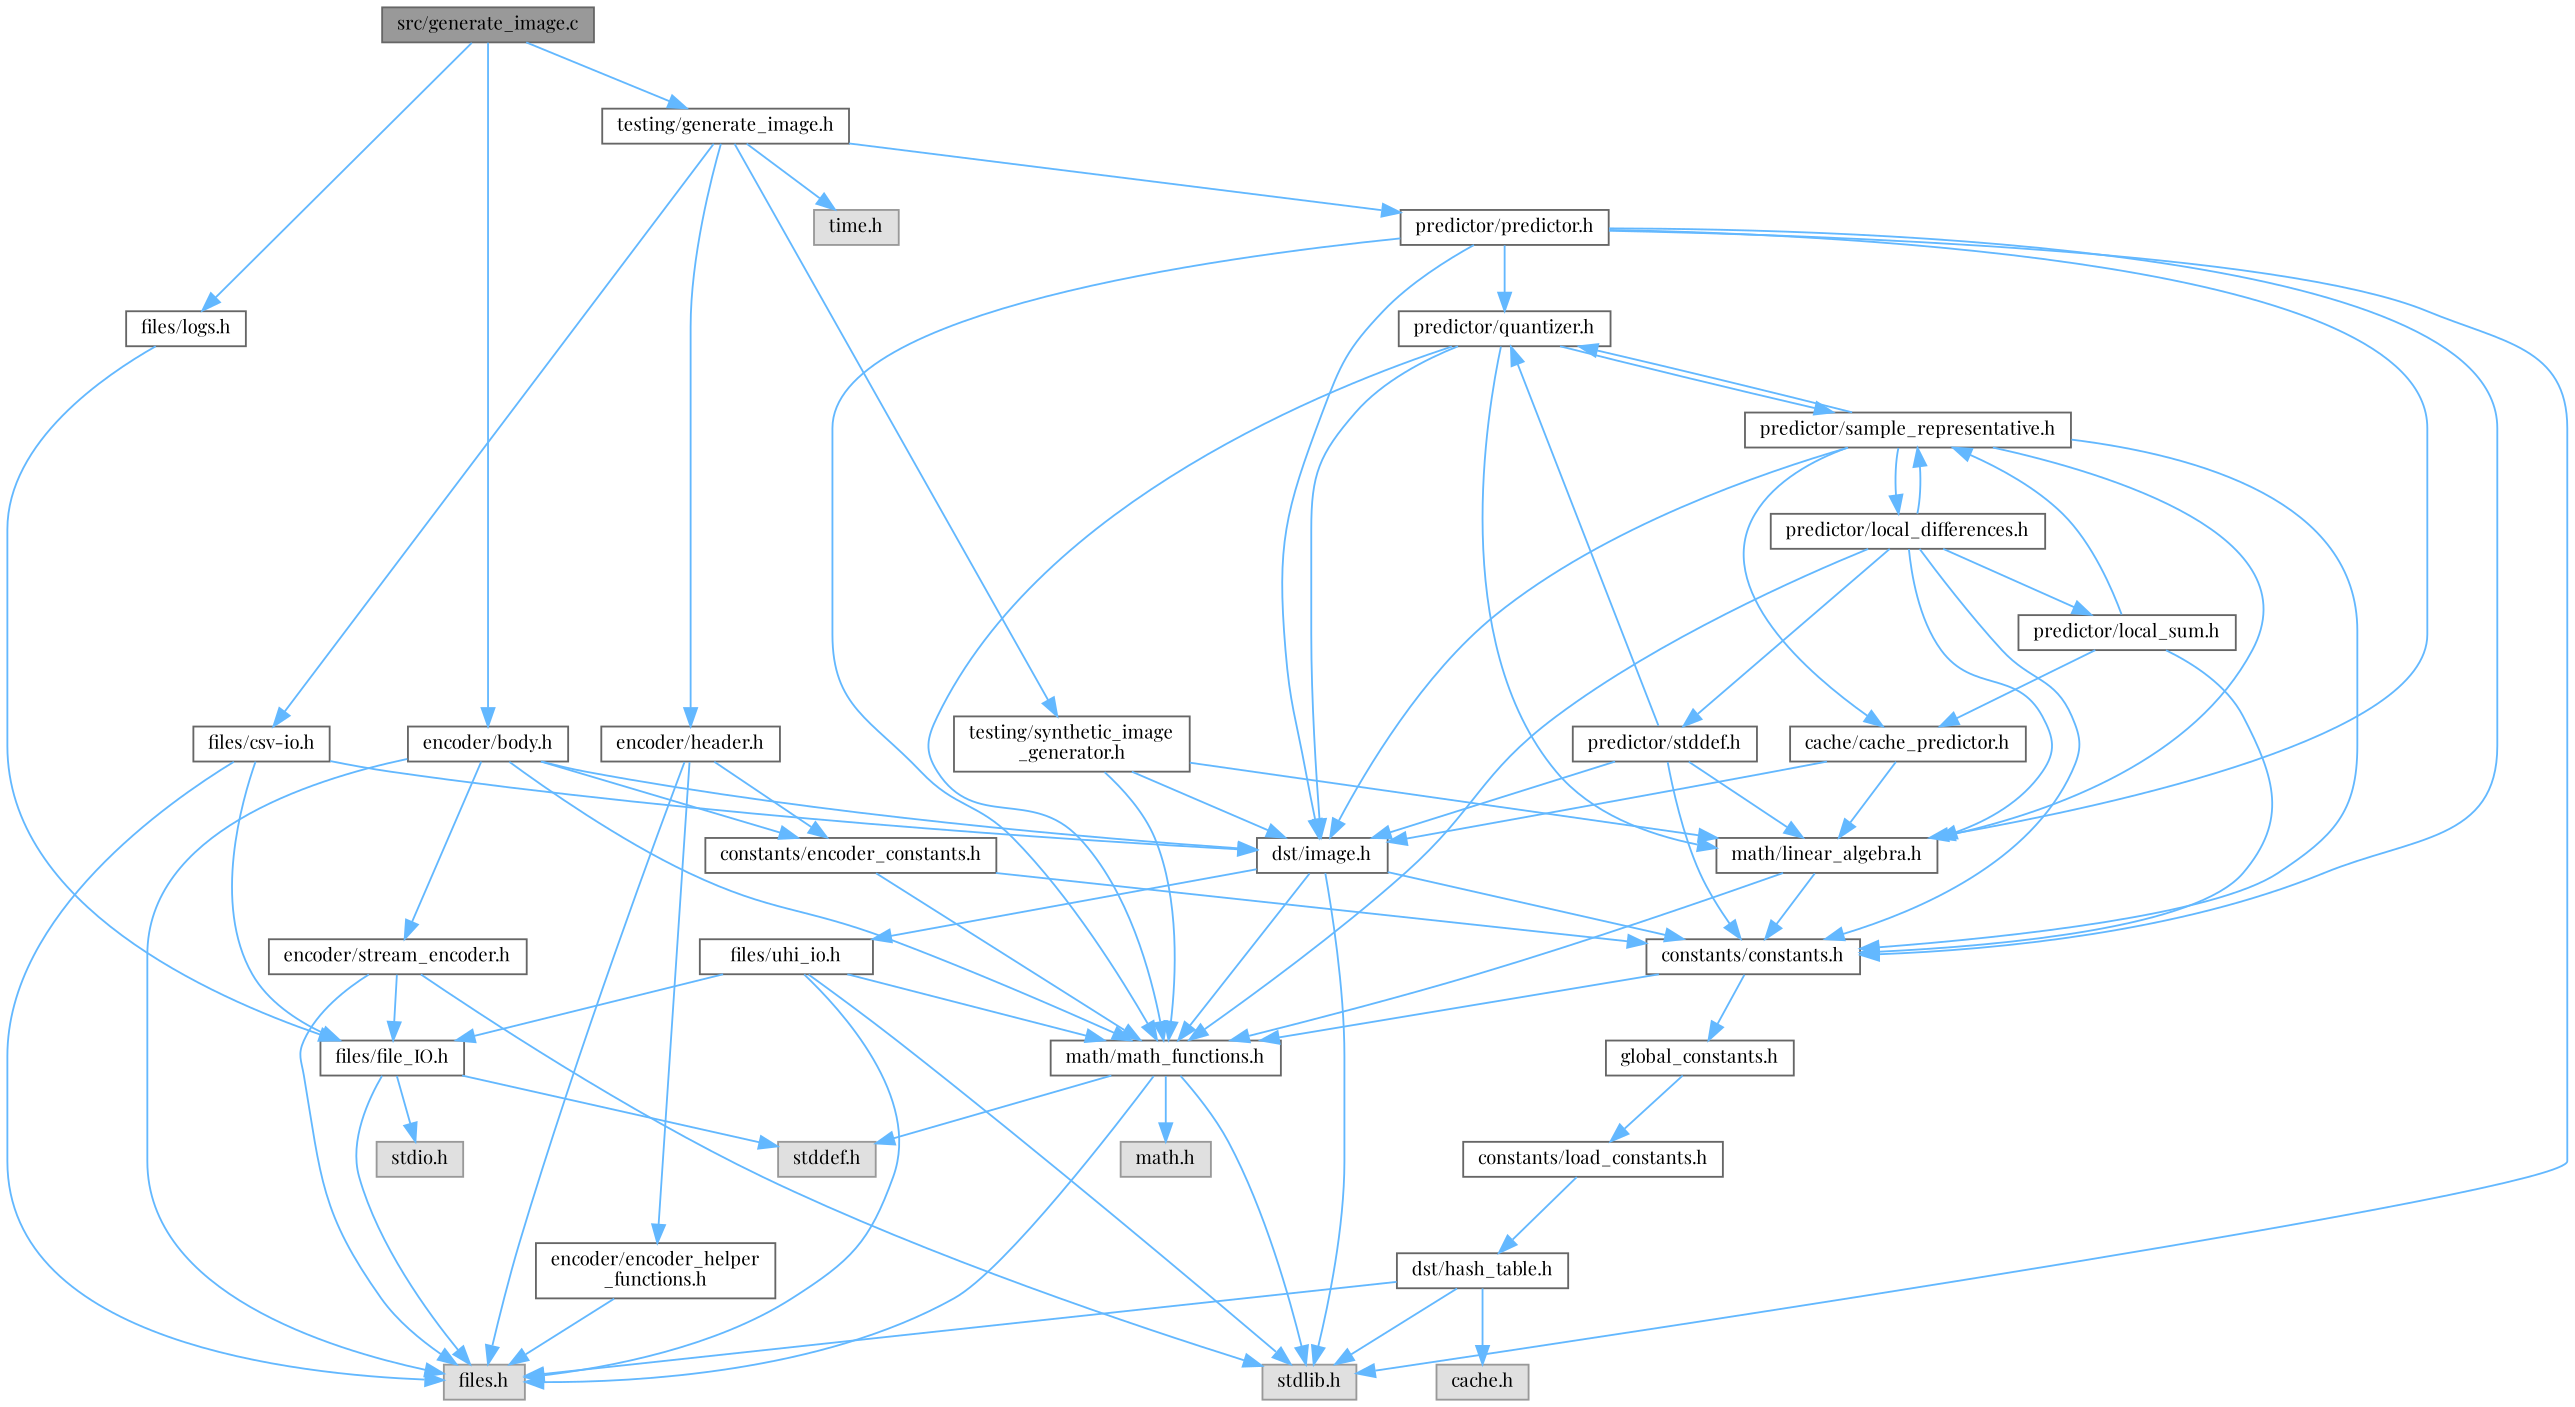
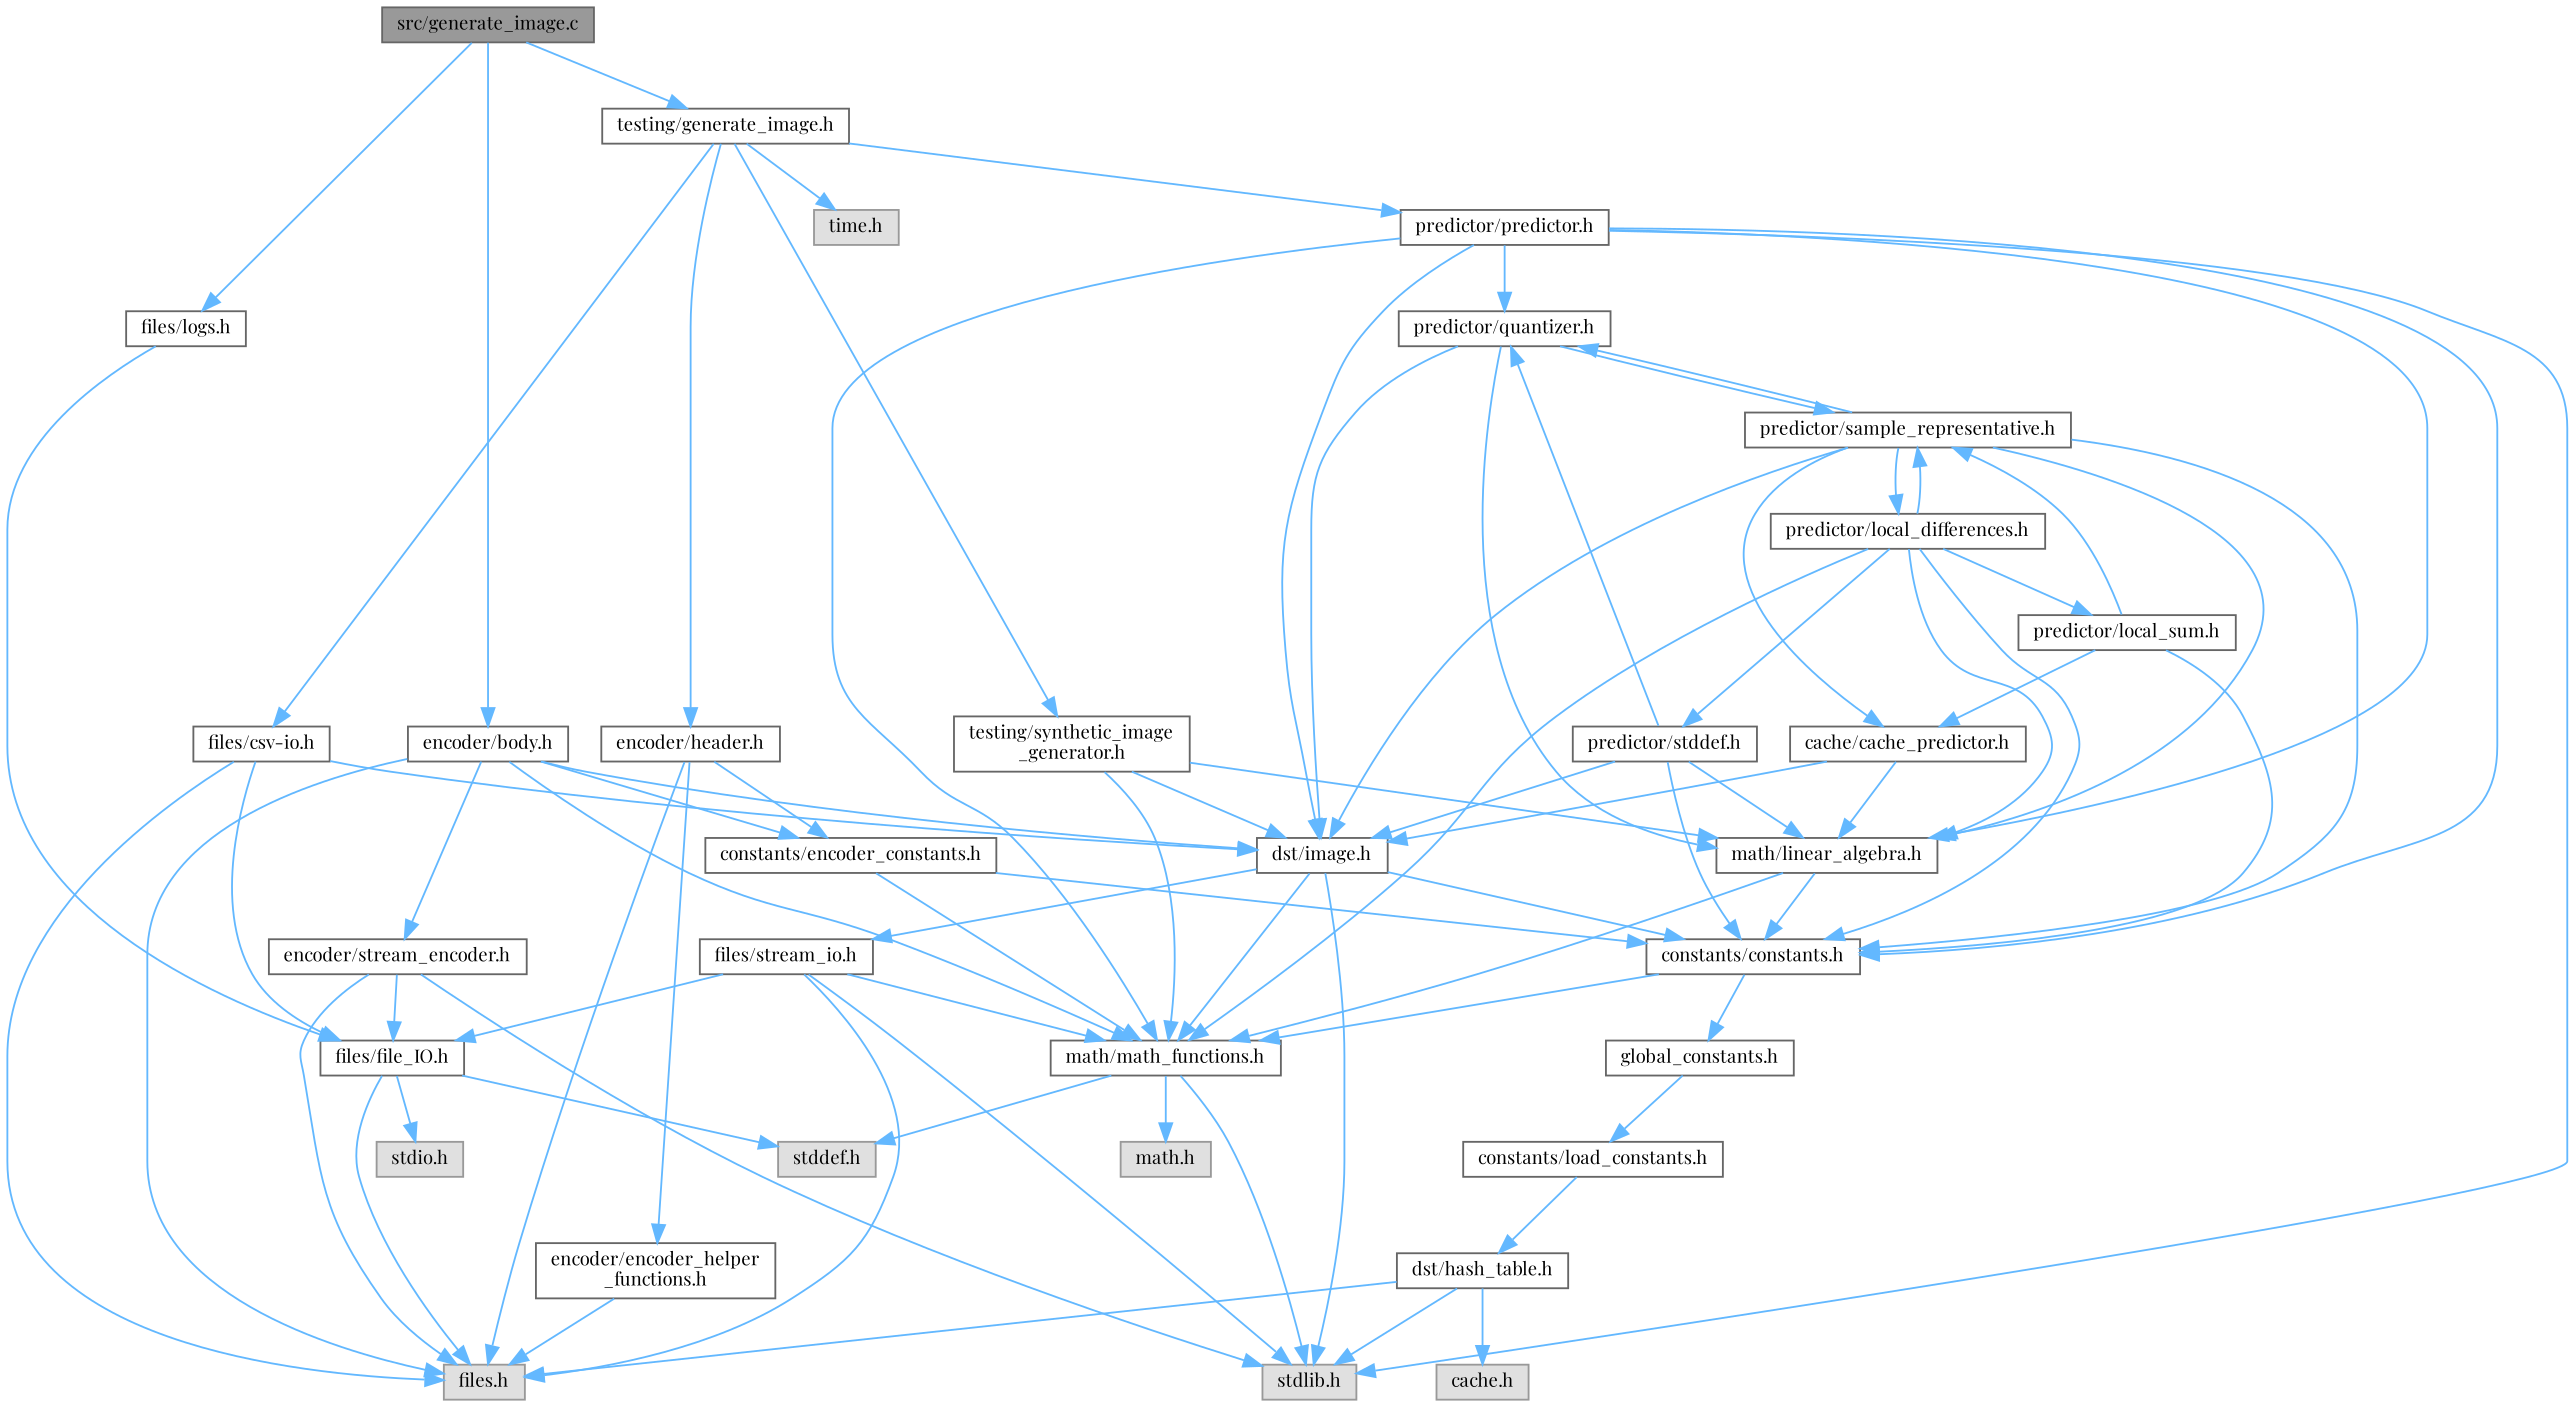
edge "predictor/quantizer.h" -> "math/math_functions.h": removed
node "files/uhi_io.h": label "files/uhi_io.h" -> "files/stream_io.h"
edge "math/math_functions.h" -> "files.h": removed
